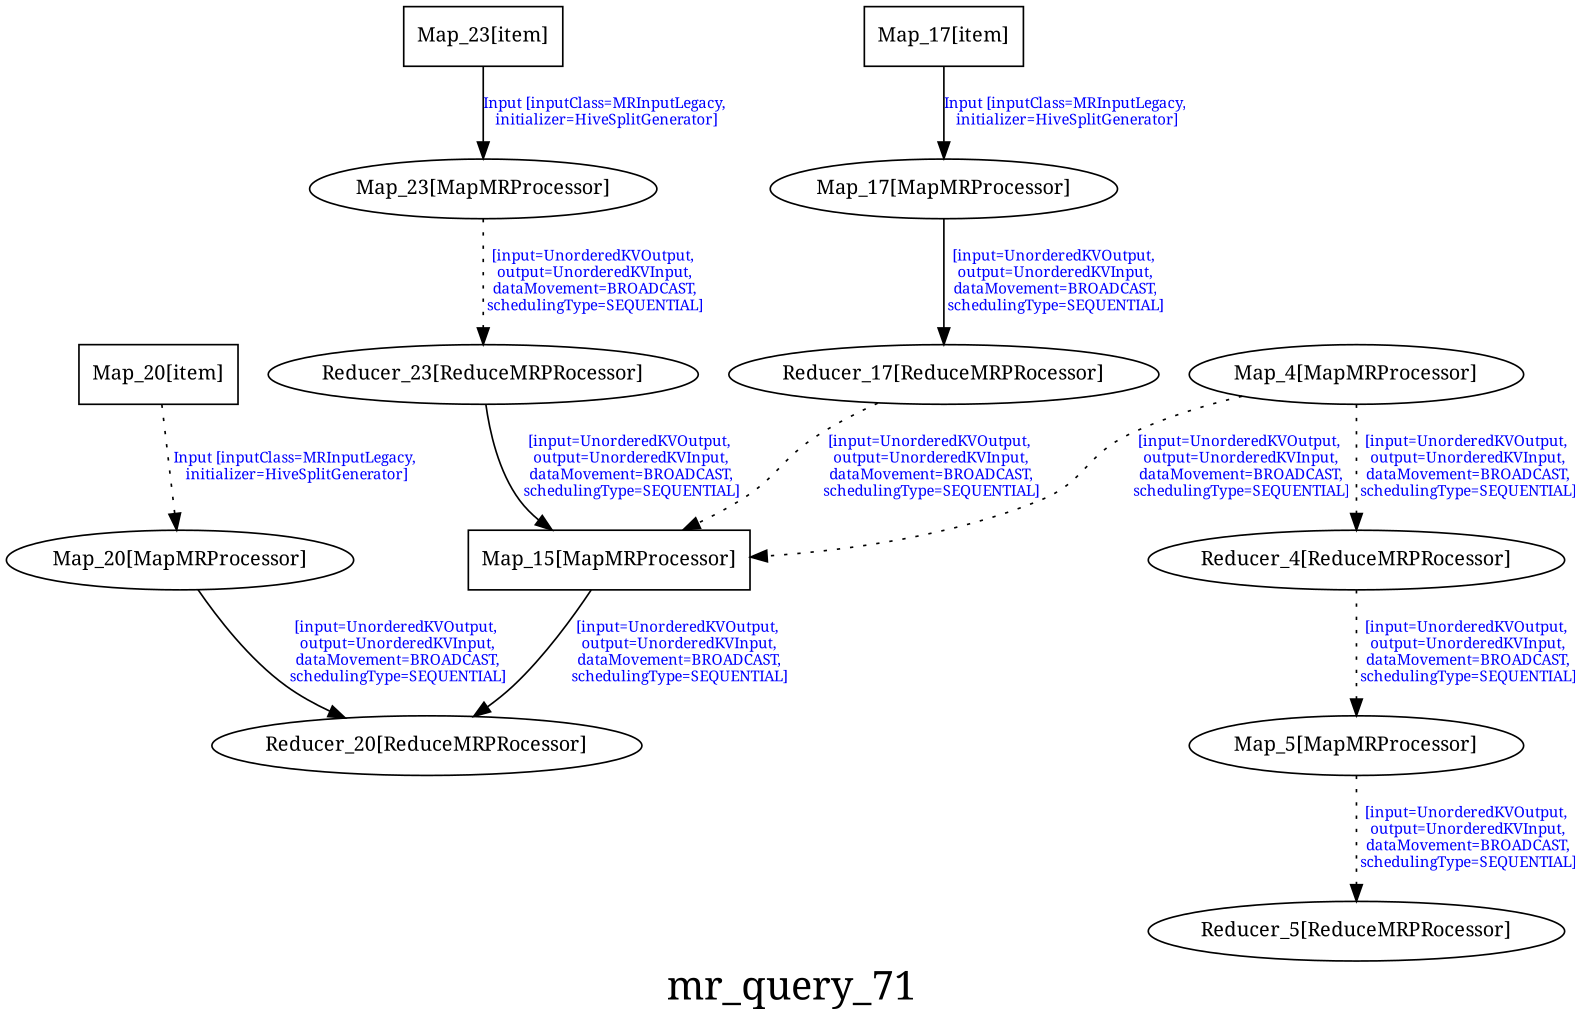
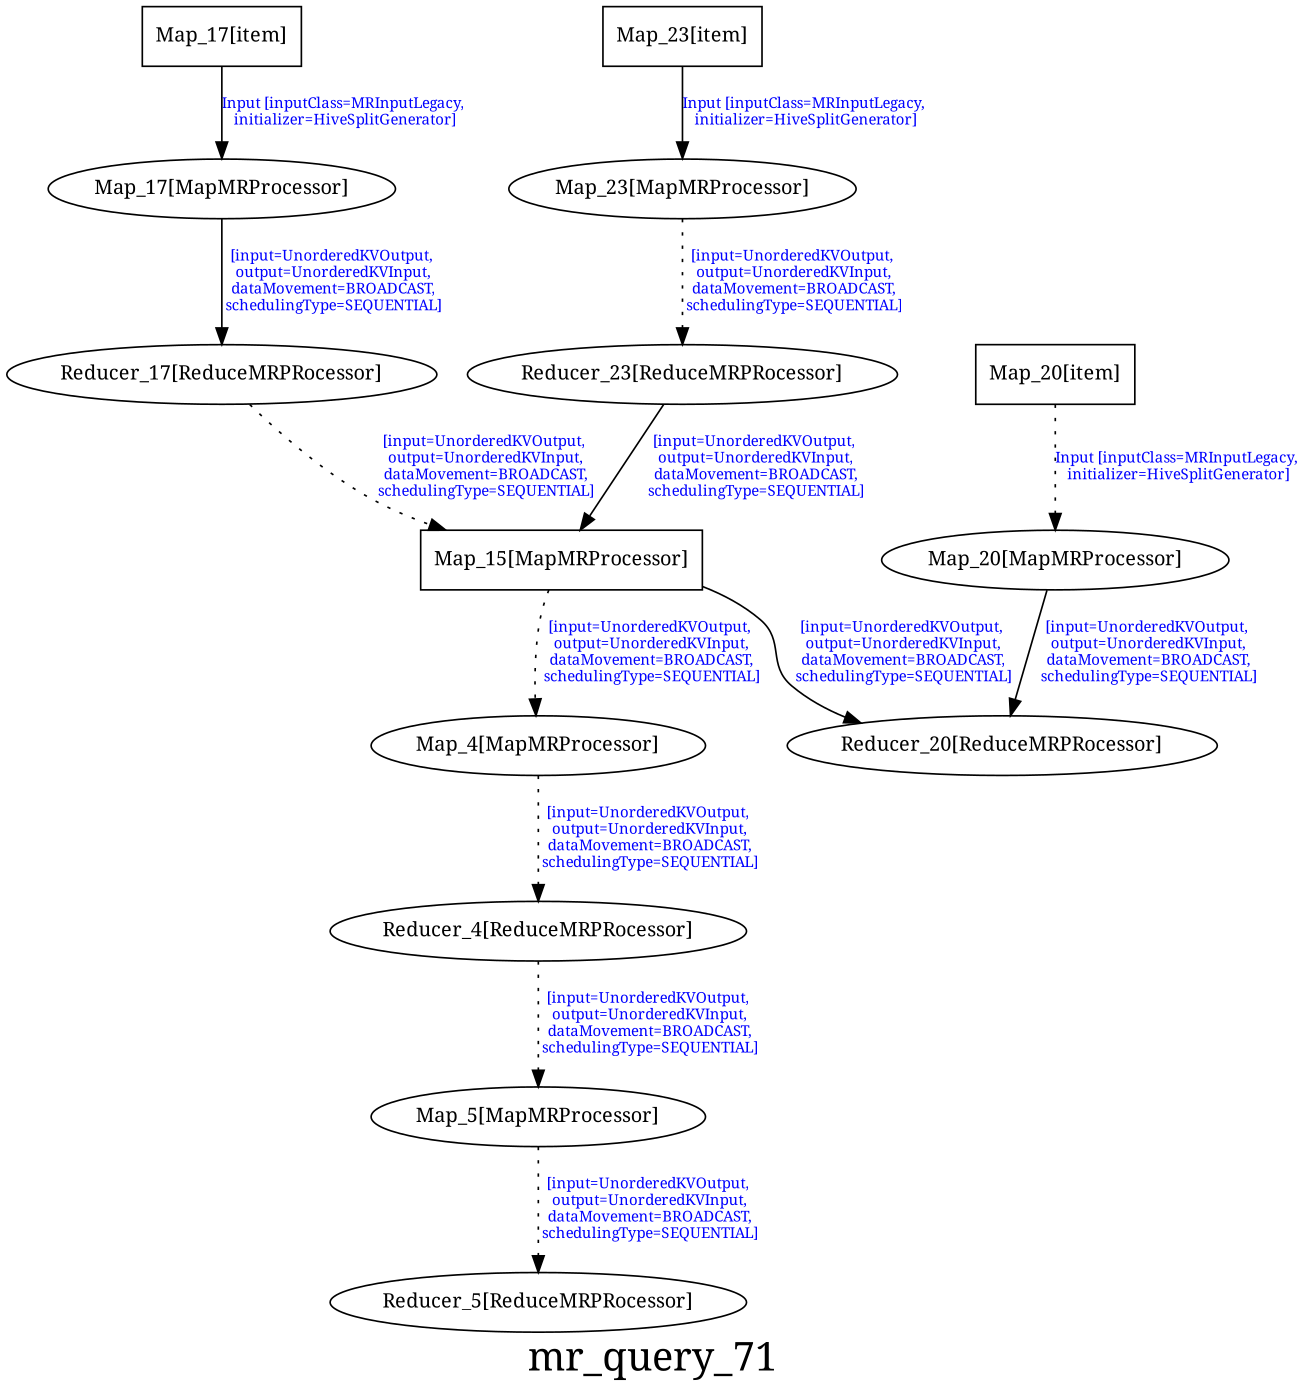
edge "Map_4[MapMRProcessor]" -> "Map_15[MapMRProcessor]": reversed
